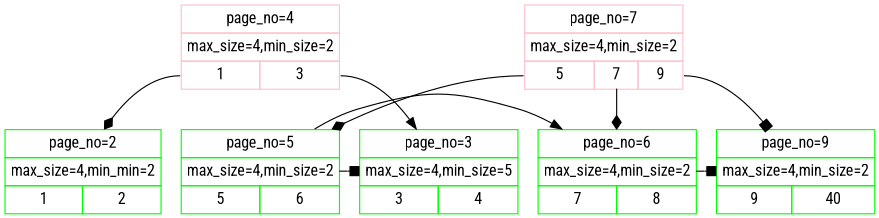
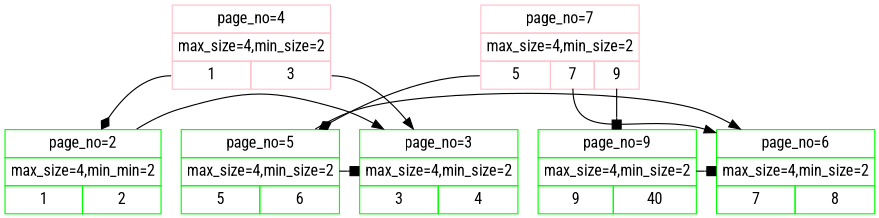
edge "page_no=2" -> "page_no=3": added
edge "page_no=7" -> "page_no=6": arrowhead diamond -> normal
node "page_no=3": text "max_size=4,min_size=5" -> "max_size=4,min_size=2"
edge "page_no=6" -> "page_no=9": reversed
